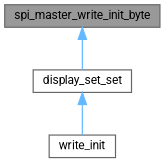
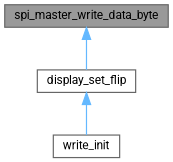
node "spi_master_write_init_byte": label "spi_master_write_init_byte" -> "spi_master_write_data_byte"
node "display_set_set": label "display_set_set" -> "display_set_flip"
